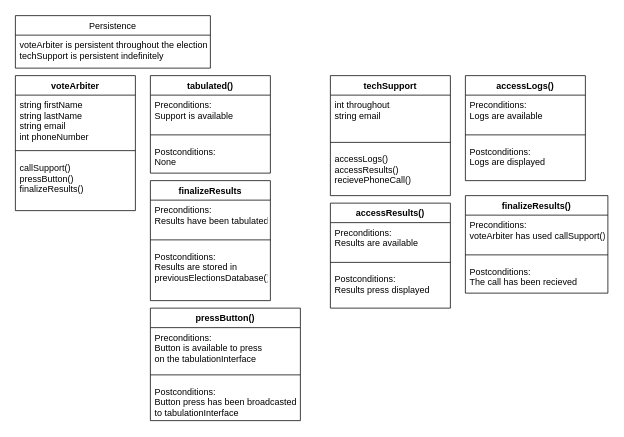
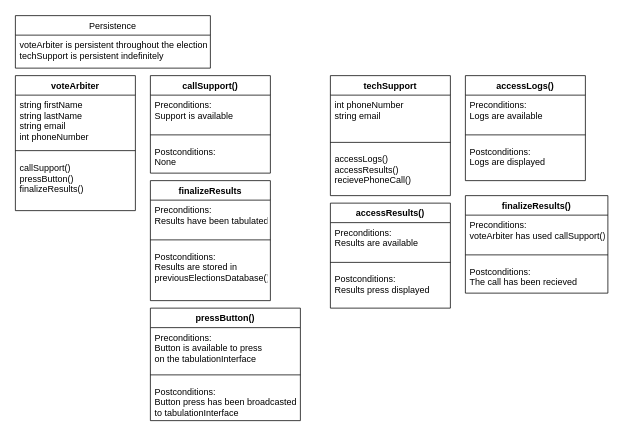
node "tabulated()": label "tabulated()" -> "callSupport()"
node "int throughout string email": label "int throughout string email" -> "int phoneNumber string email"
